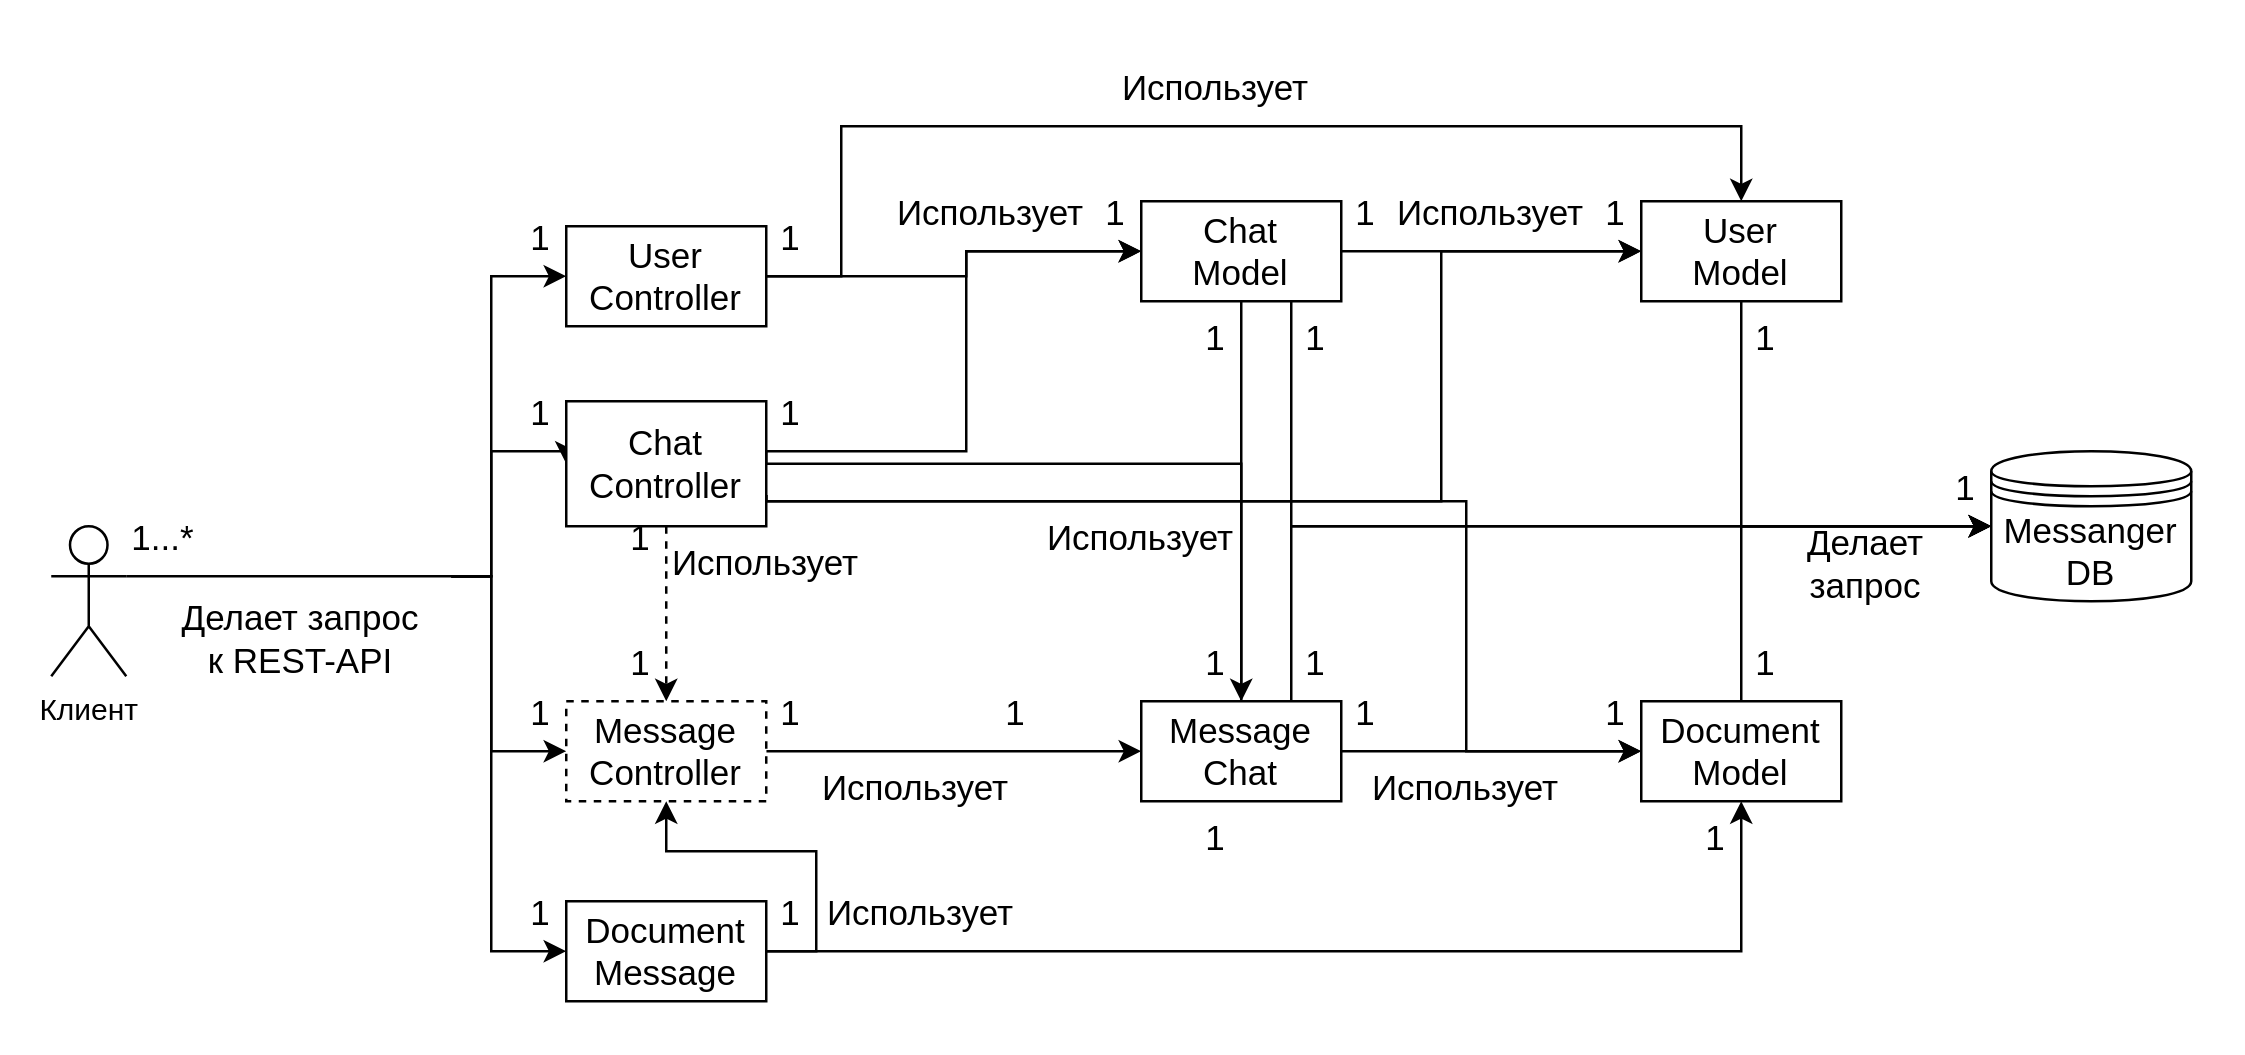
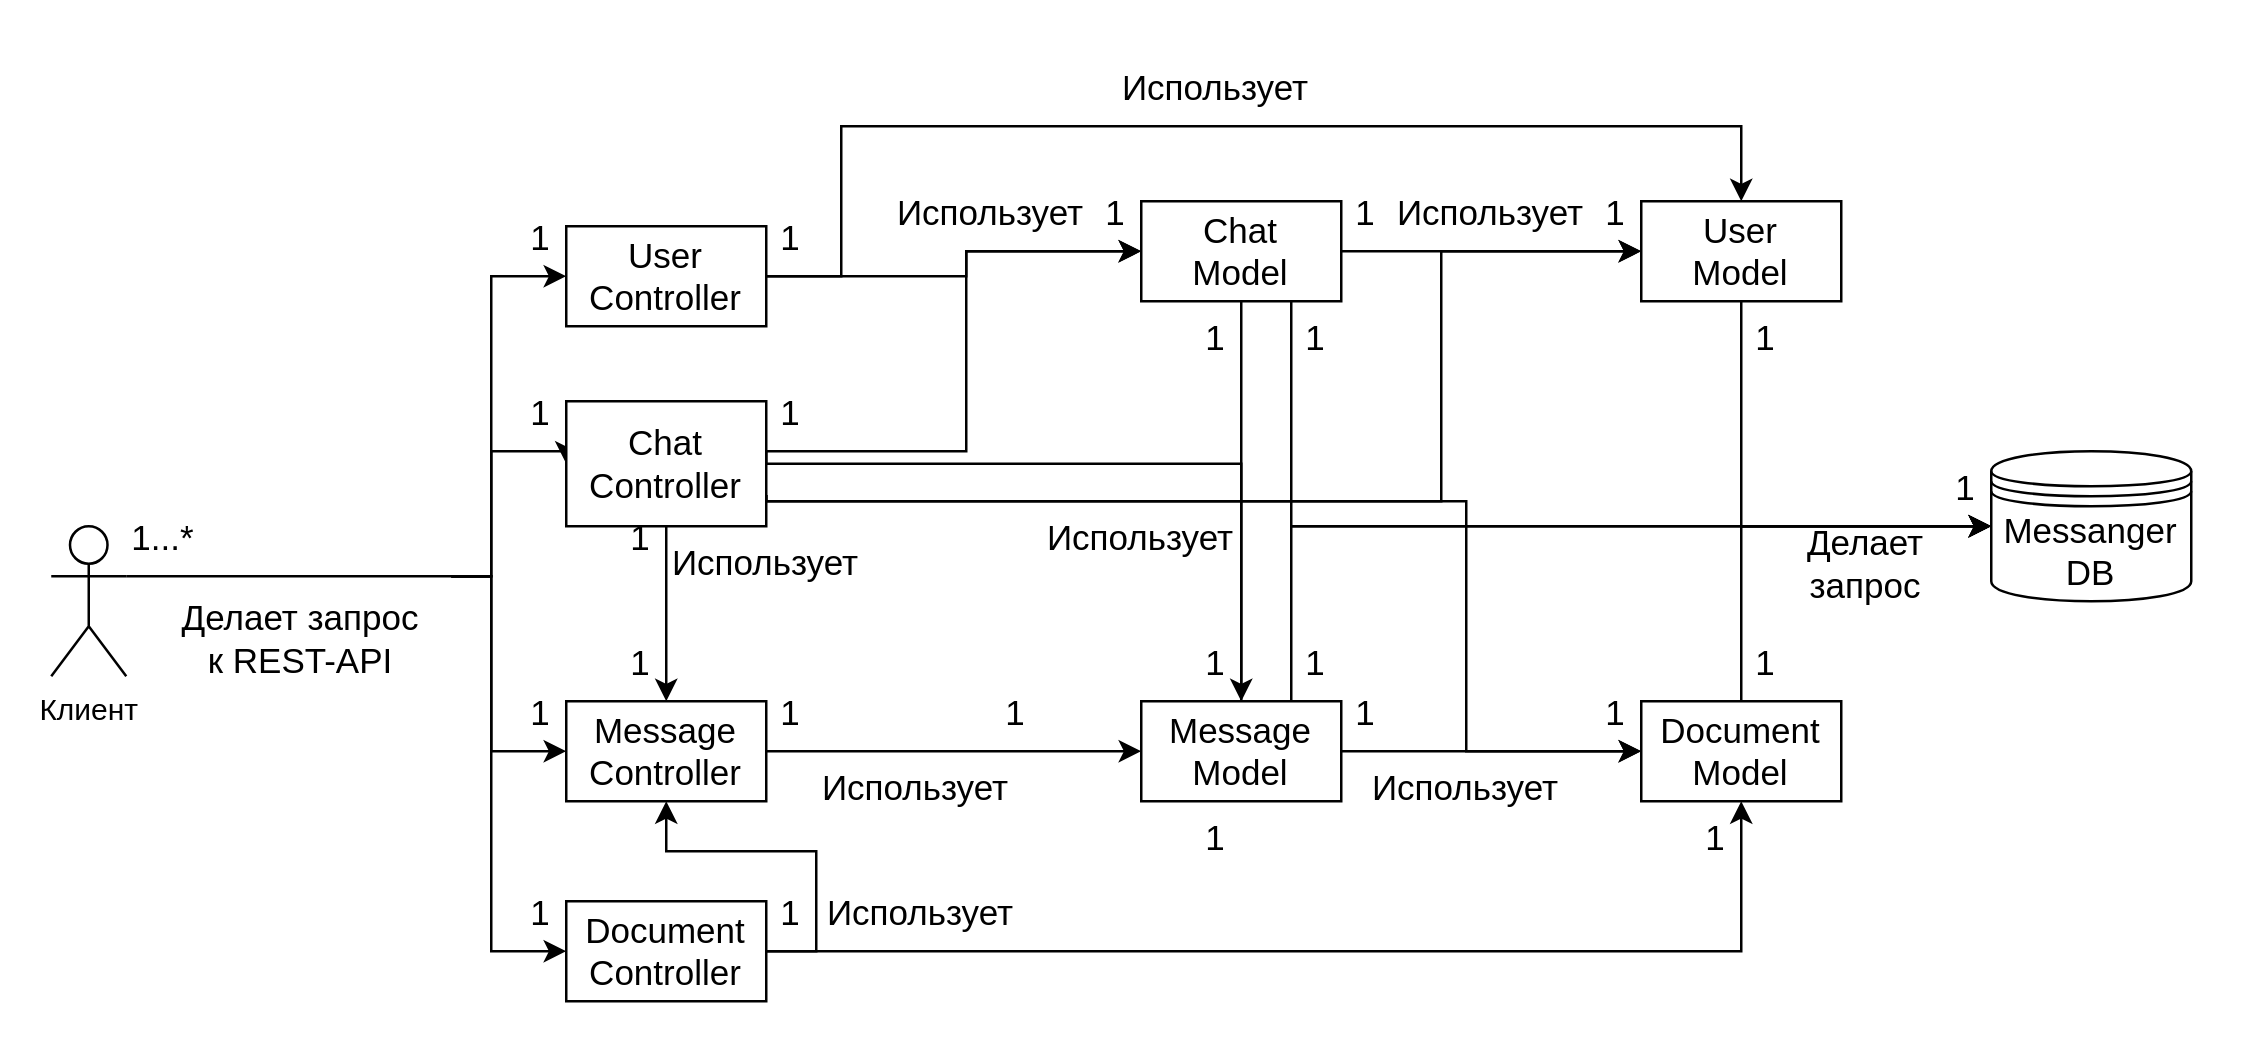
edge "Chat Controller" -> "Message Controller": style dashed -> solid
node "Message Controller": style dashed -> solid
node "Message Chat": label "Message Chat" -> "Message Model"
node "Document Message": label "Document Message" -> "Document Controller"
